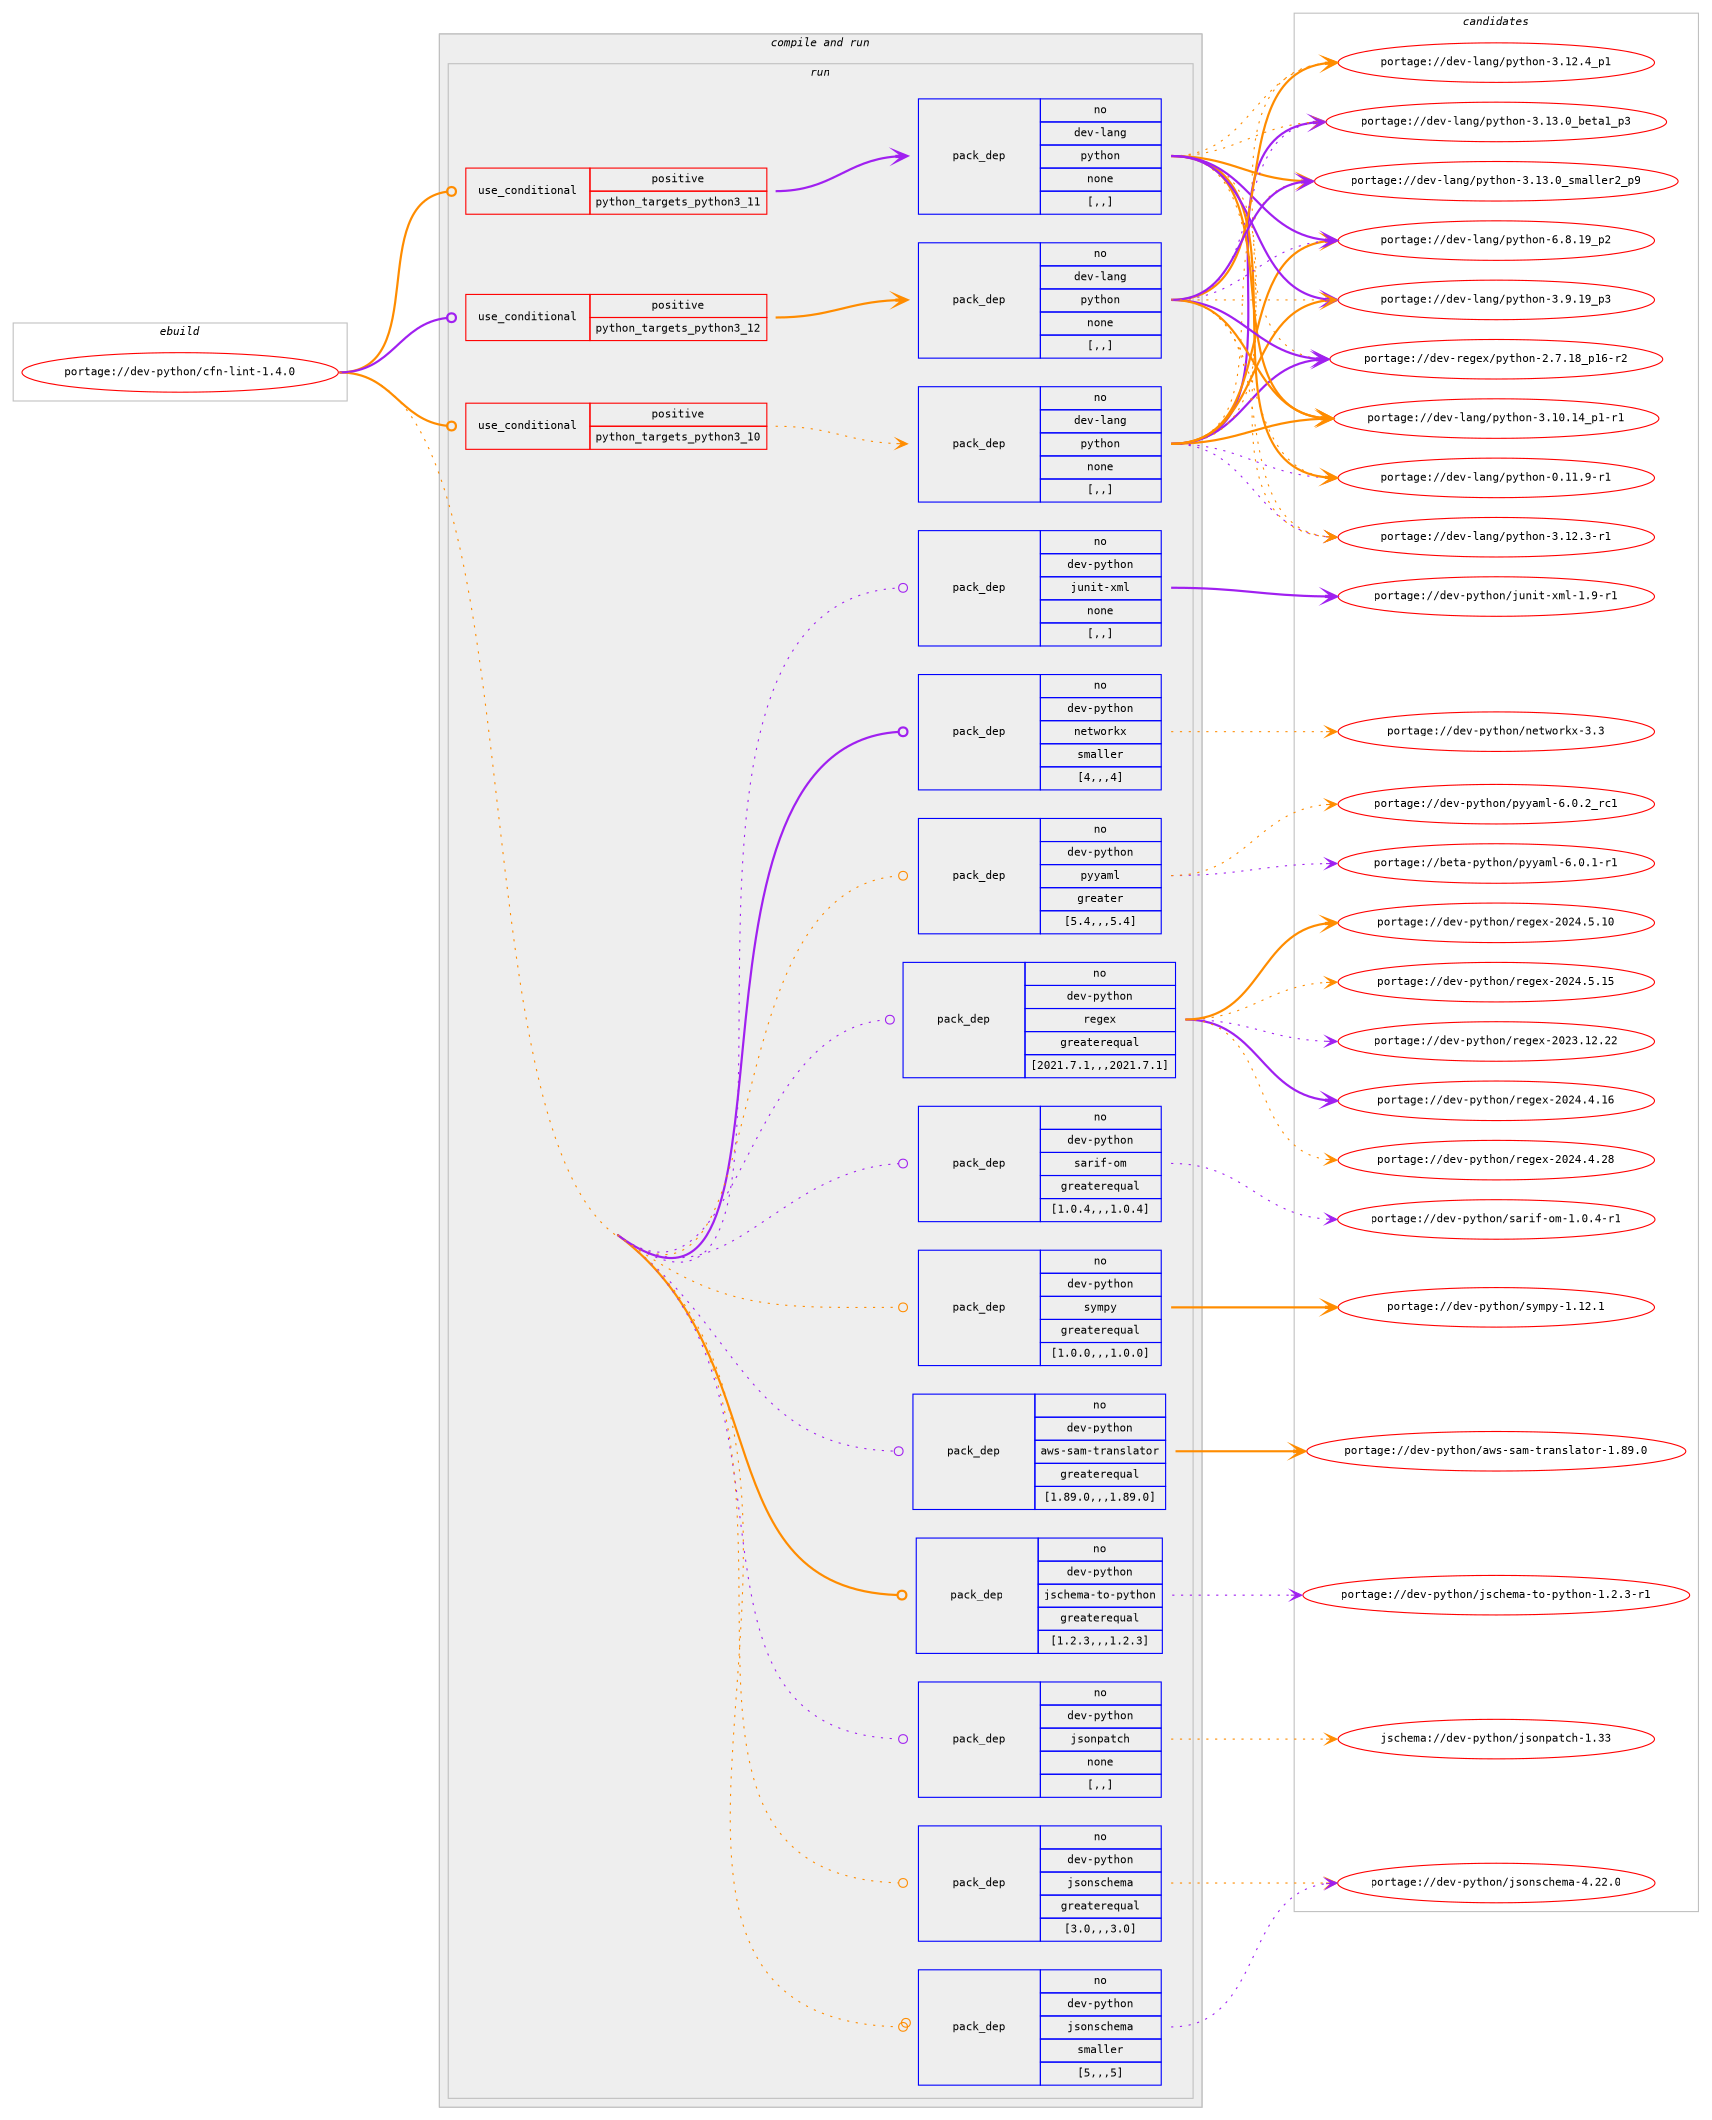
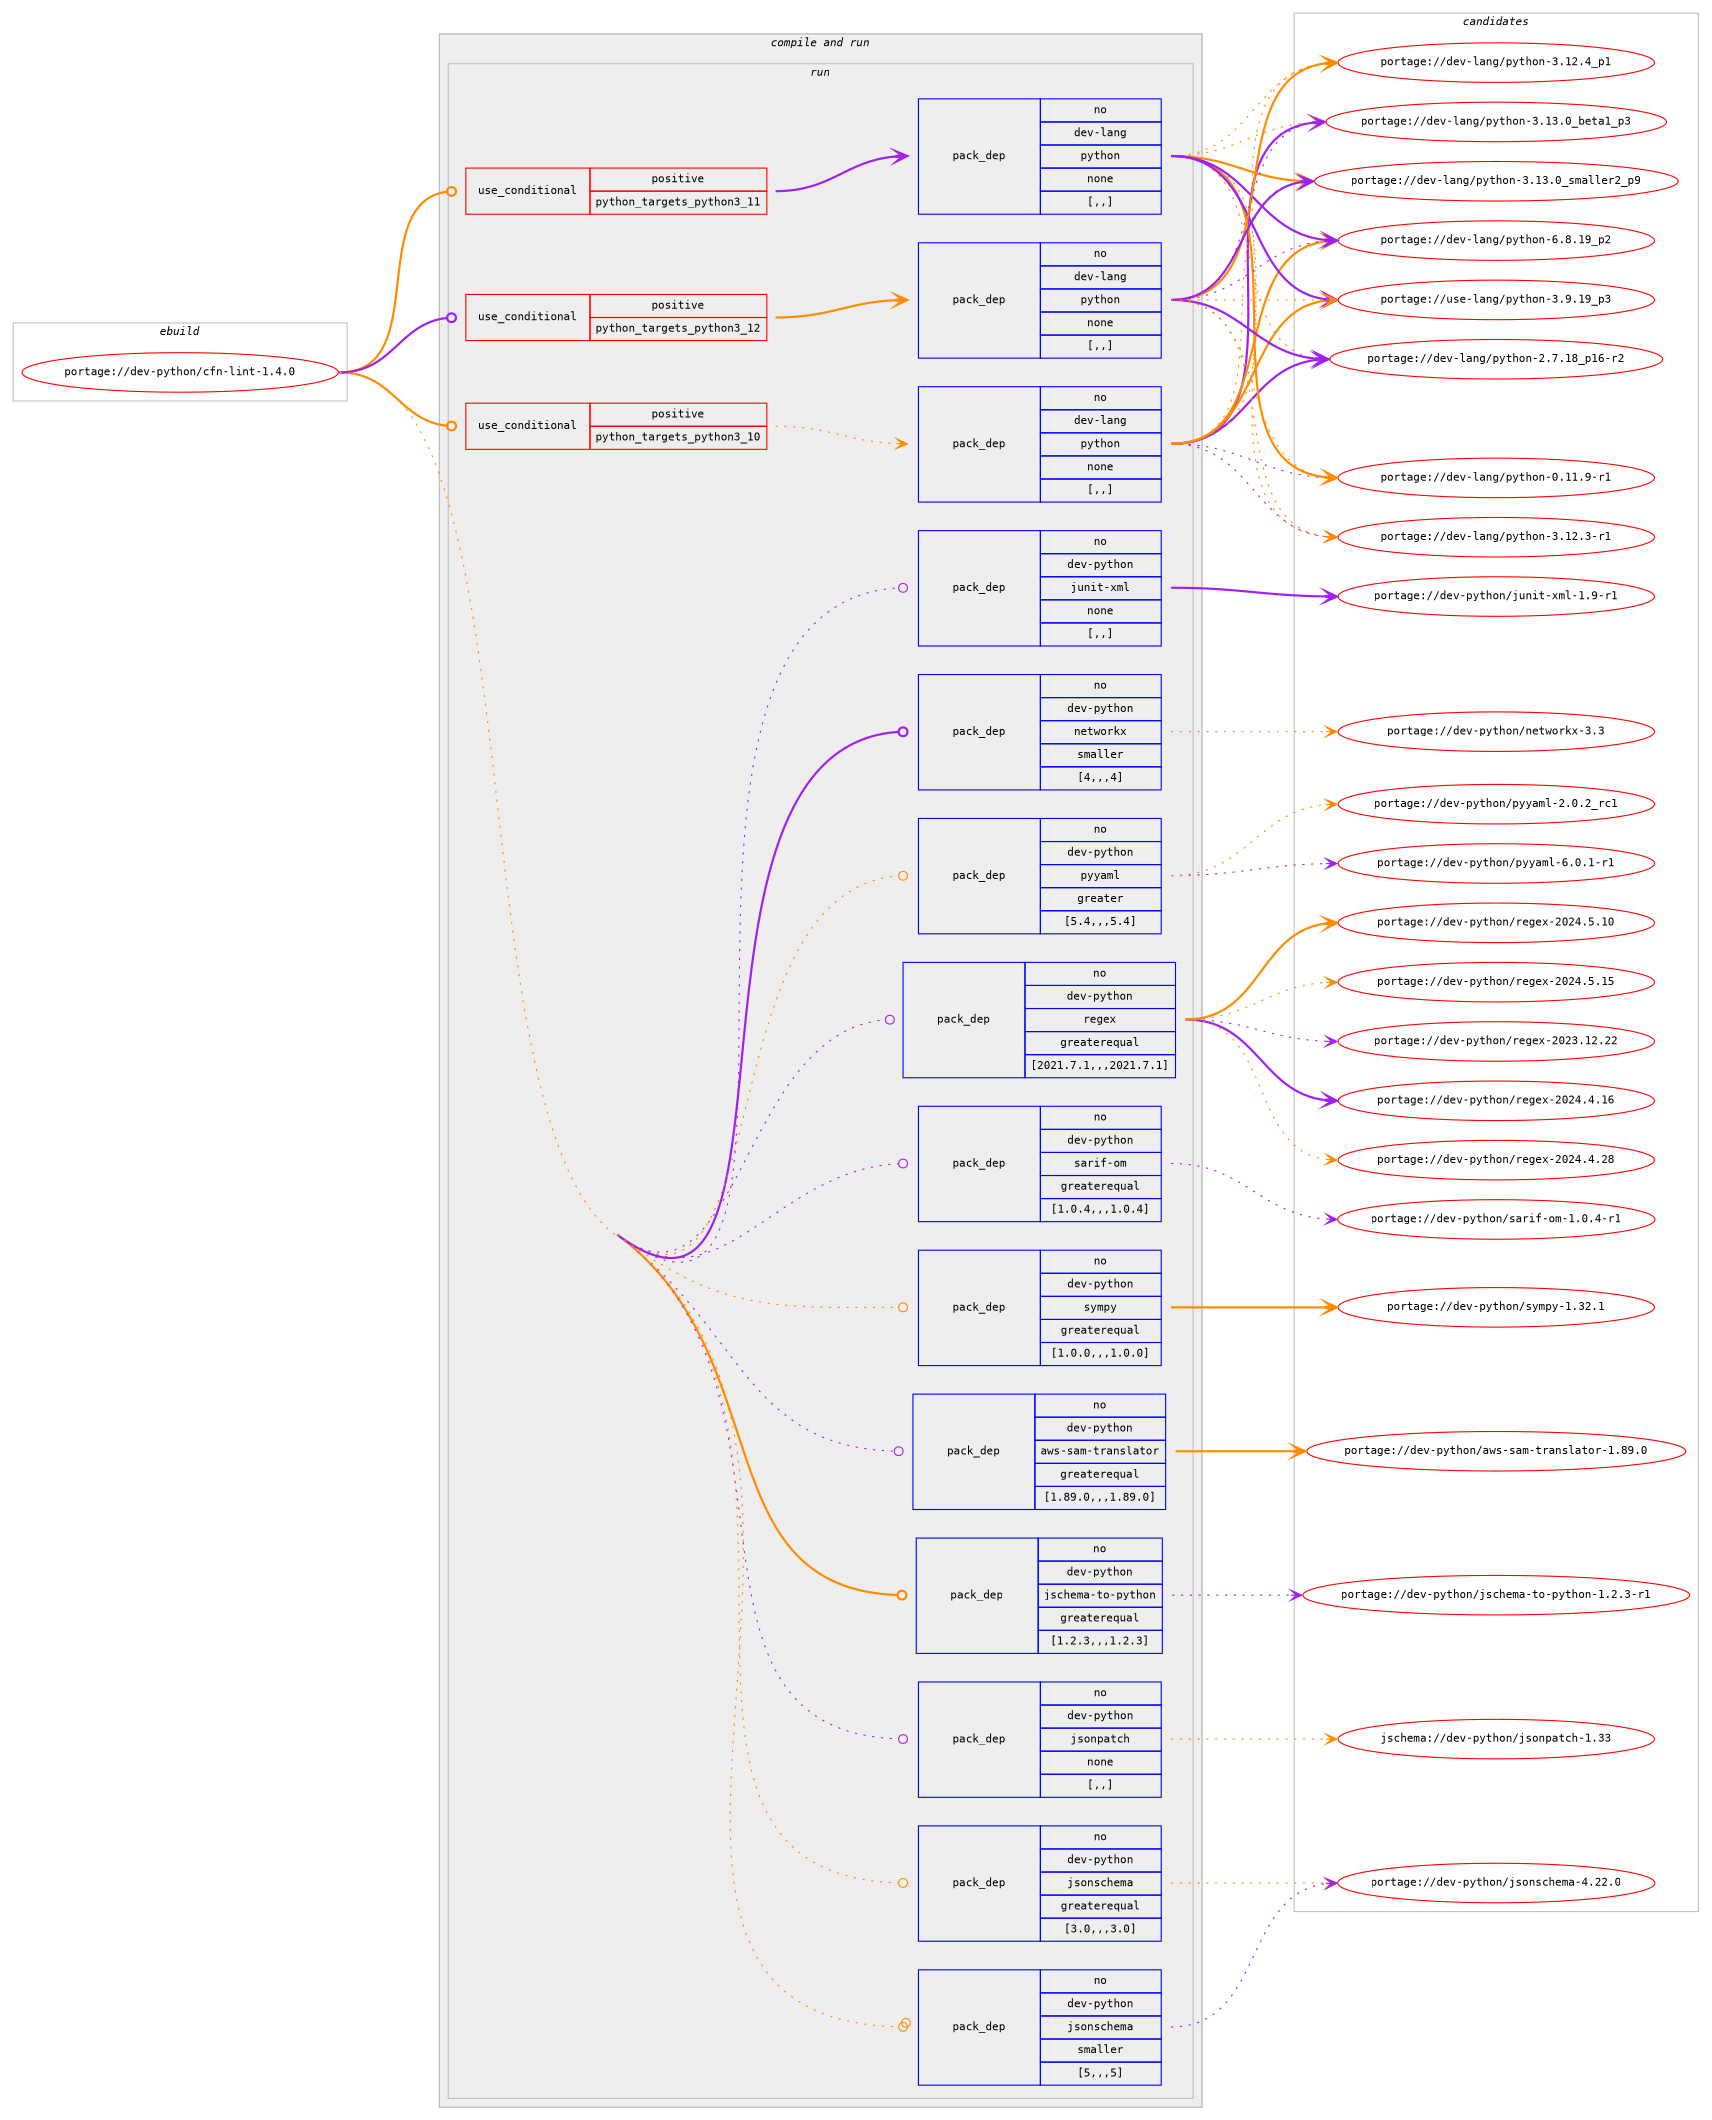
node "portage://dev-lang/python-3.9.19_p3": label "portage://dev-lang/python-3.9.19_p3" -> "portage://use-lang/python-3.9.19_p3"
node "portage://dev-regex/python-2.7.18_p16-r2": label "portage://dev-regex/python-2.7.18_p16-r2" -> "portage://dev-lang/python-2.7.18_p16-r2"
node "portage://dev-lang/python-3.10.14_p1-r1": removed
node "portage://dev-python/pyyaml-6.0.2_rc1": label "portage://dev-python/pyyaml-6.0.2_rc1" -> "portage://dev-python/pyyaml-2.0.2_rc1"
node "portage://beta-python/pyyaml-6.0.1-r1": label "portage://beta-python/pyyaml-6.0.1-r1" -> "portage://dev-python/pyyaml-6.0.1-r1"
node "portage://dev-python/sympy-1.12.1": label "portage://dev-python/sympy-1.12.1" -> "portage://dev-python/sympy-1.32.1"
